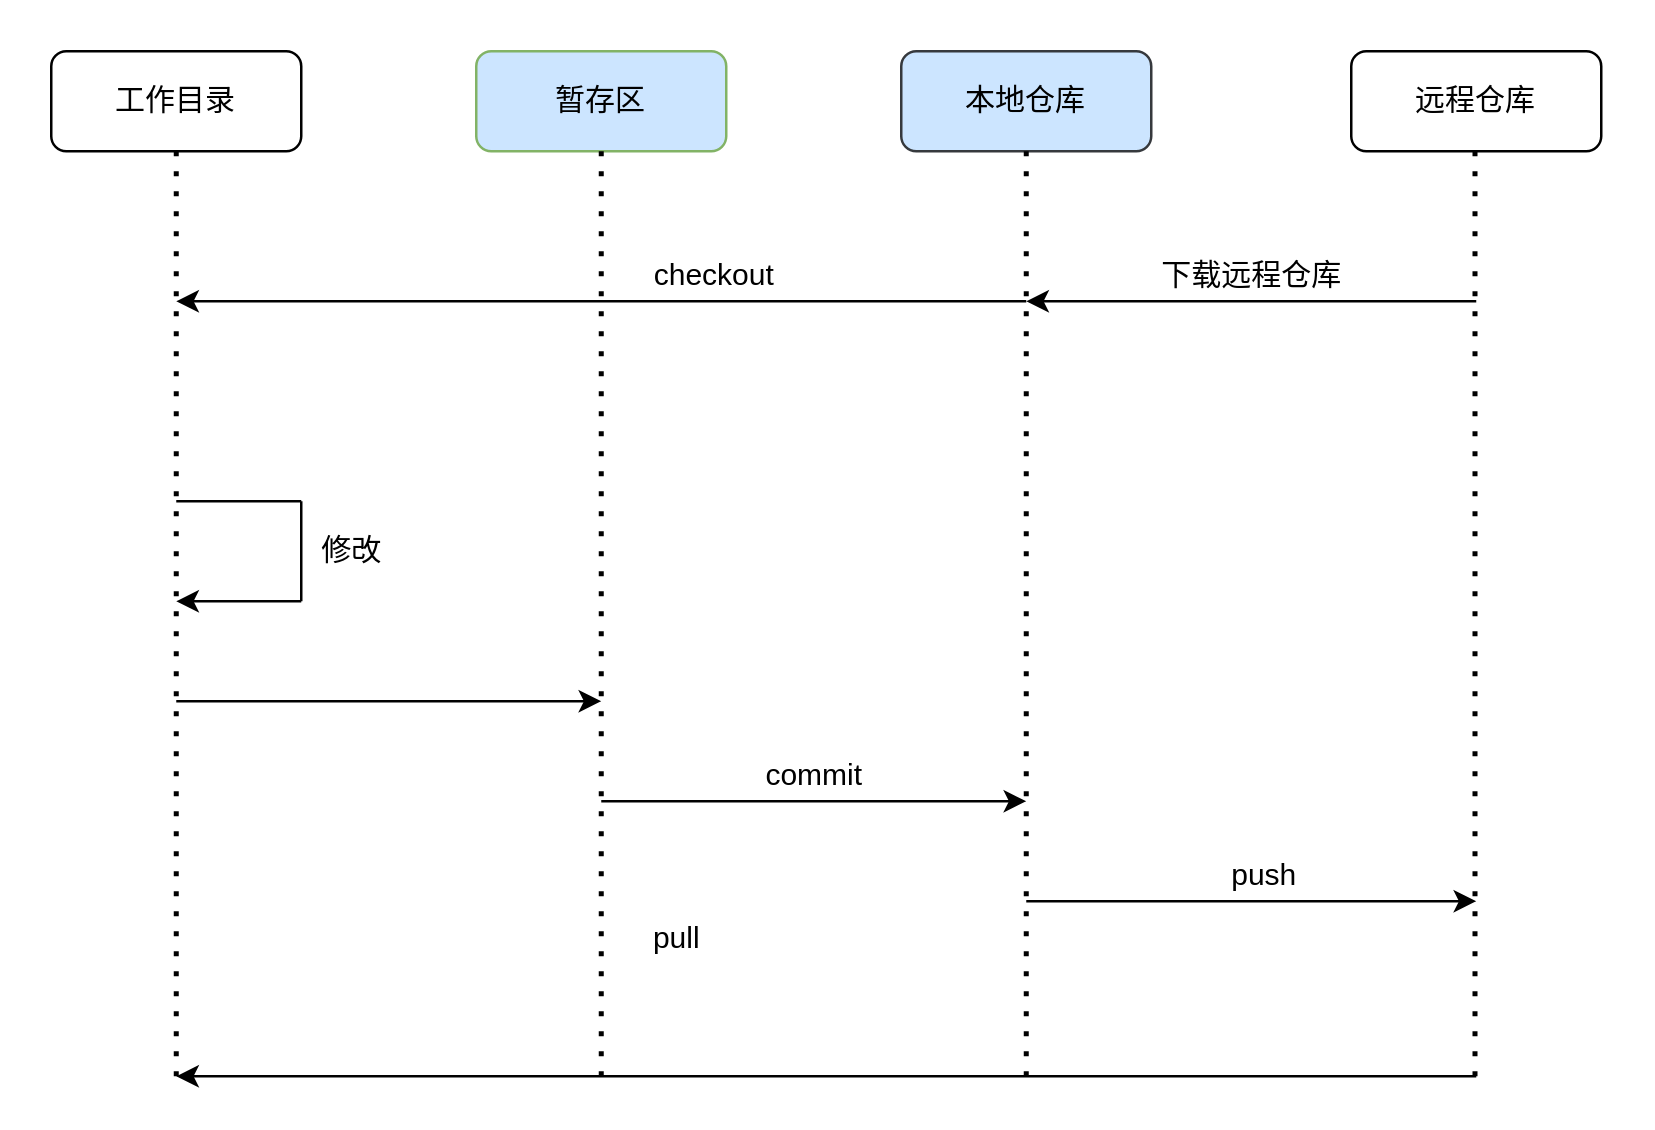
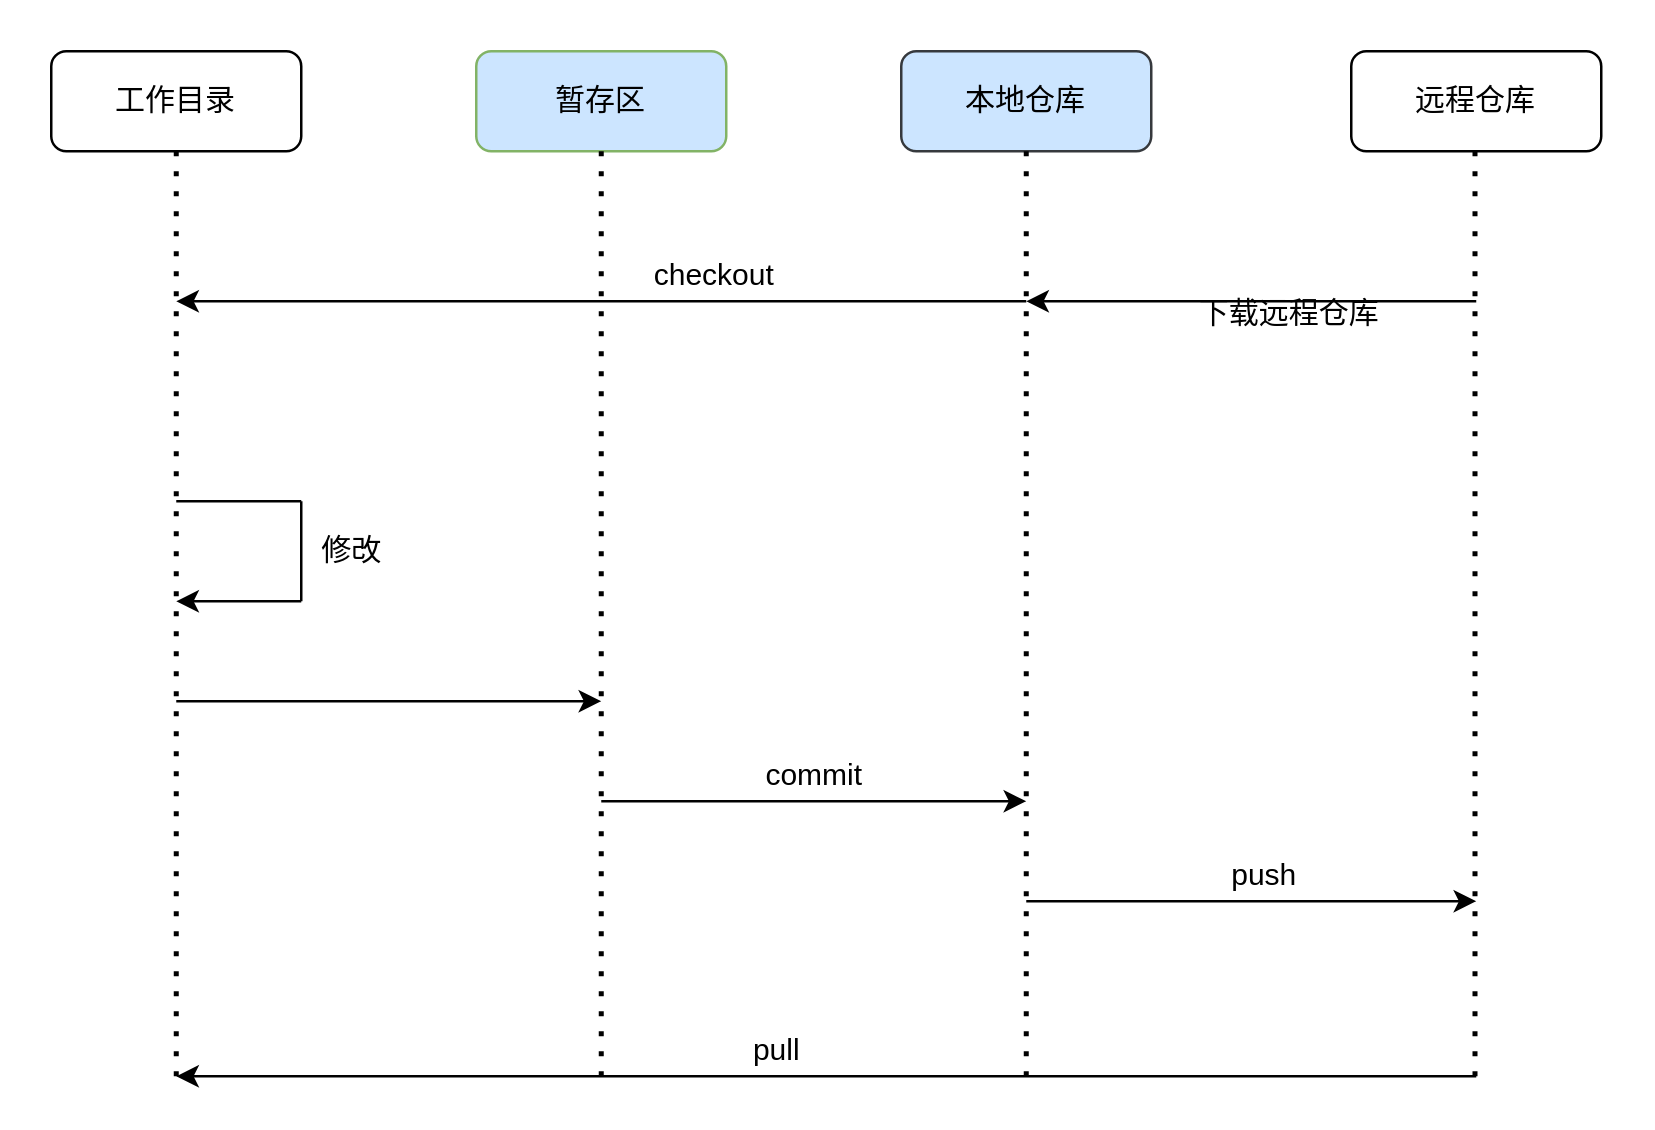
node "下载远程仓库": moved (1251, 276) -> (1289, 314)
node "pull": moved (676, 939) -> (776, 1051)
